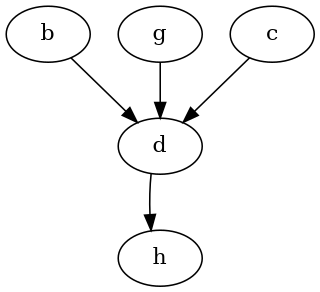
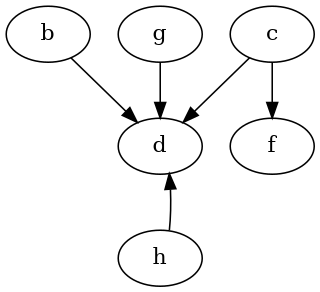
node "f": added
edge "d" -> "h": reversed
